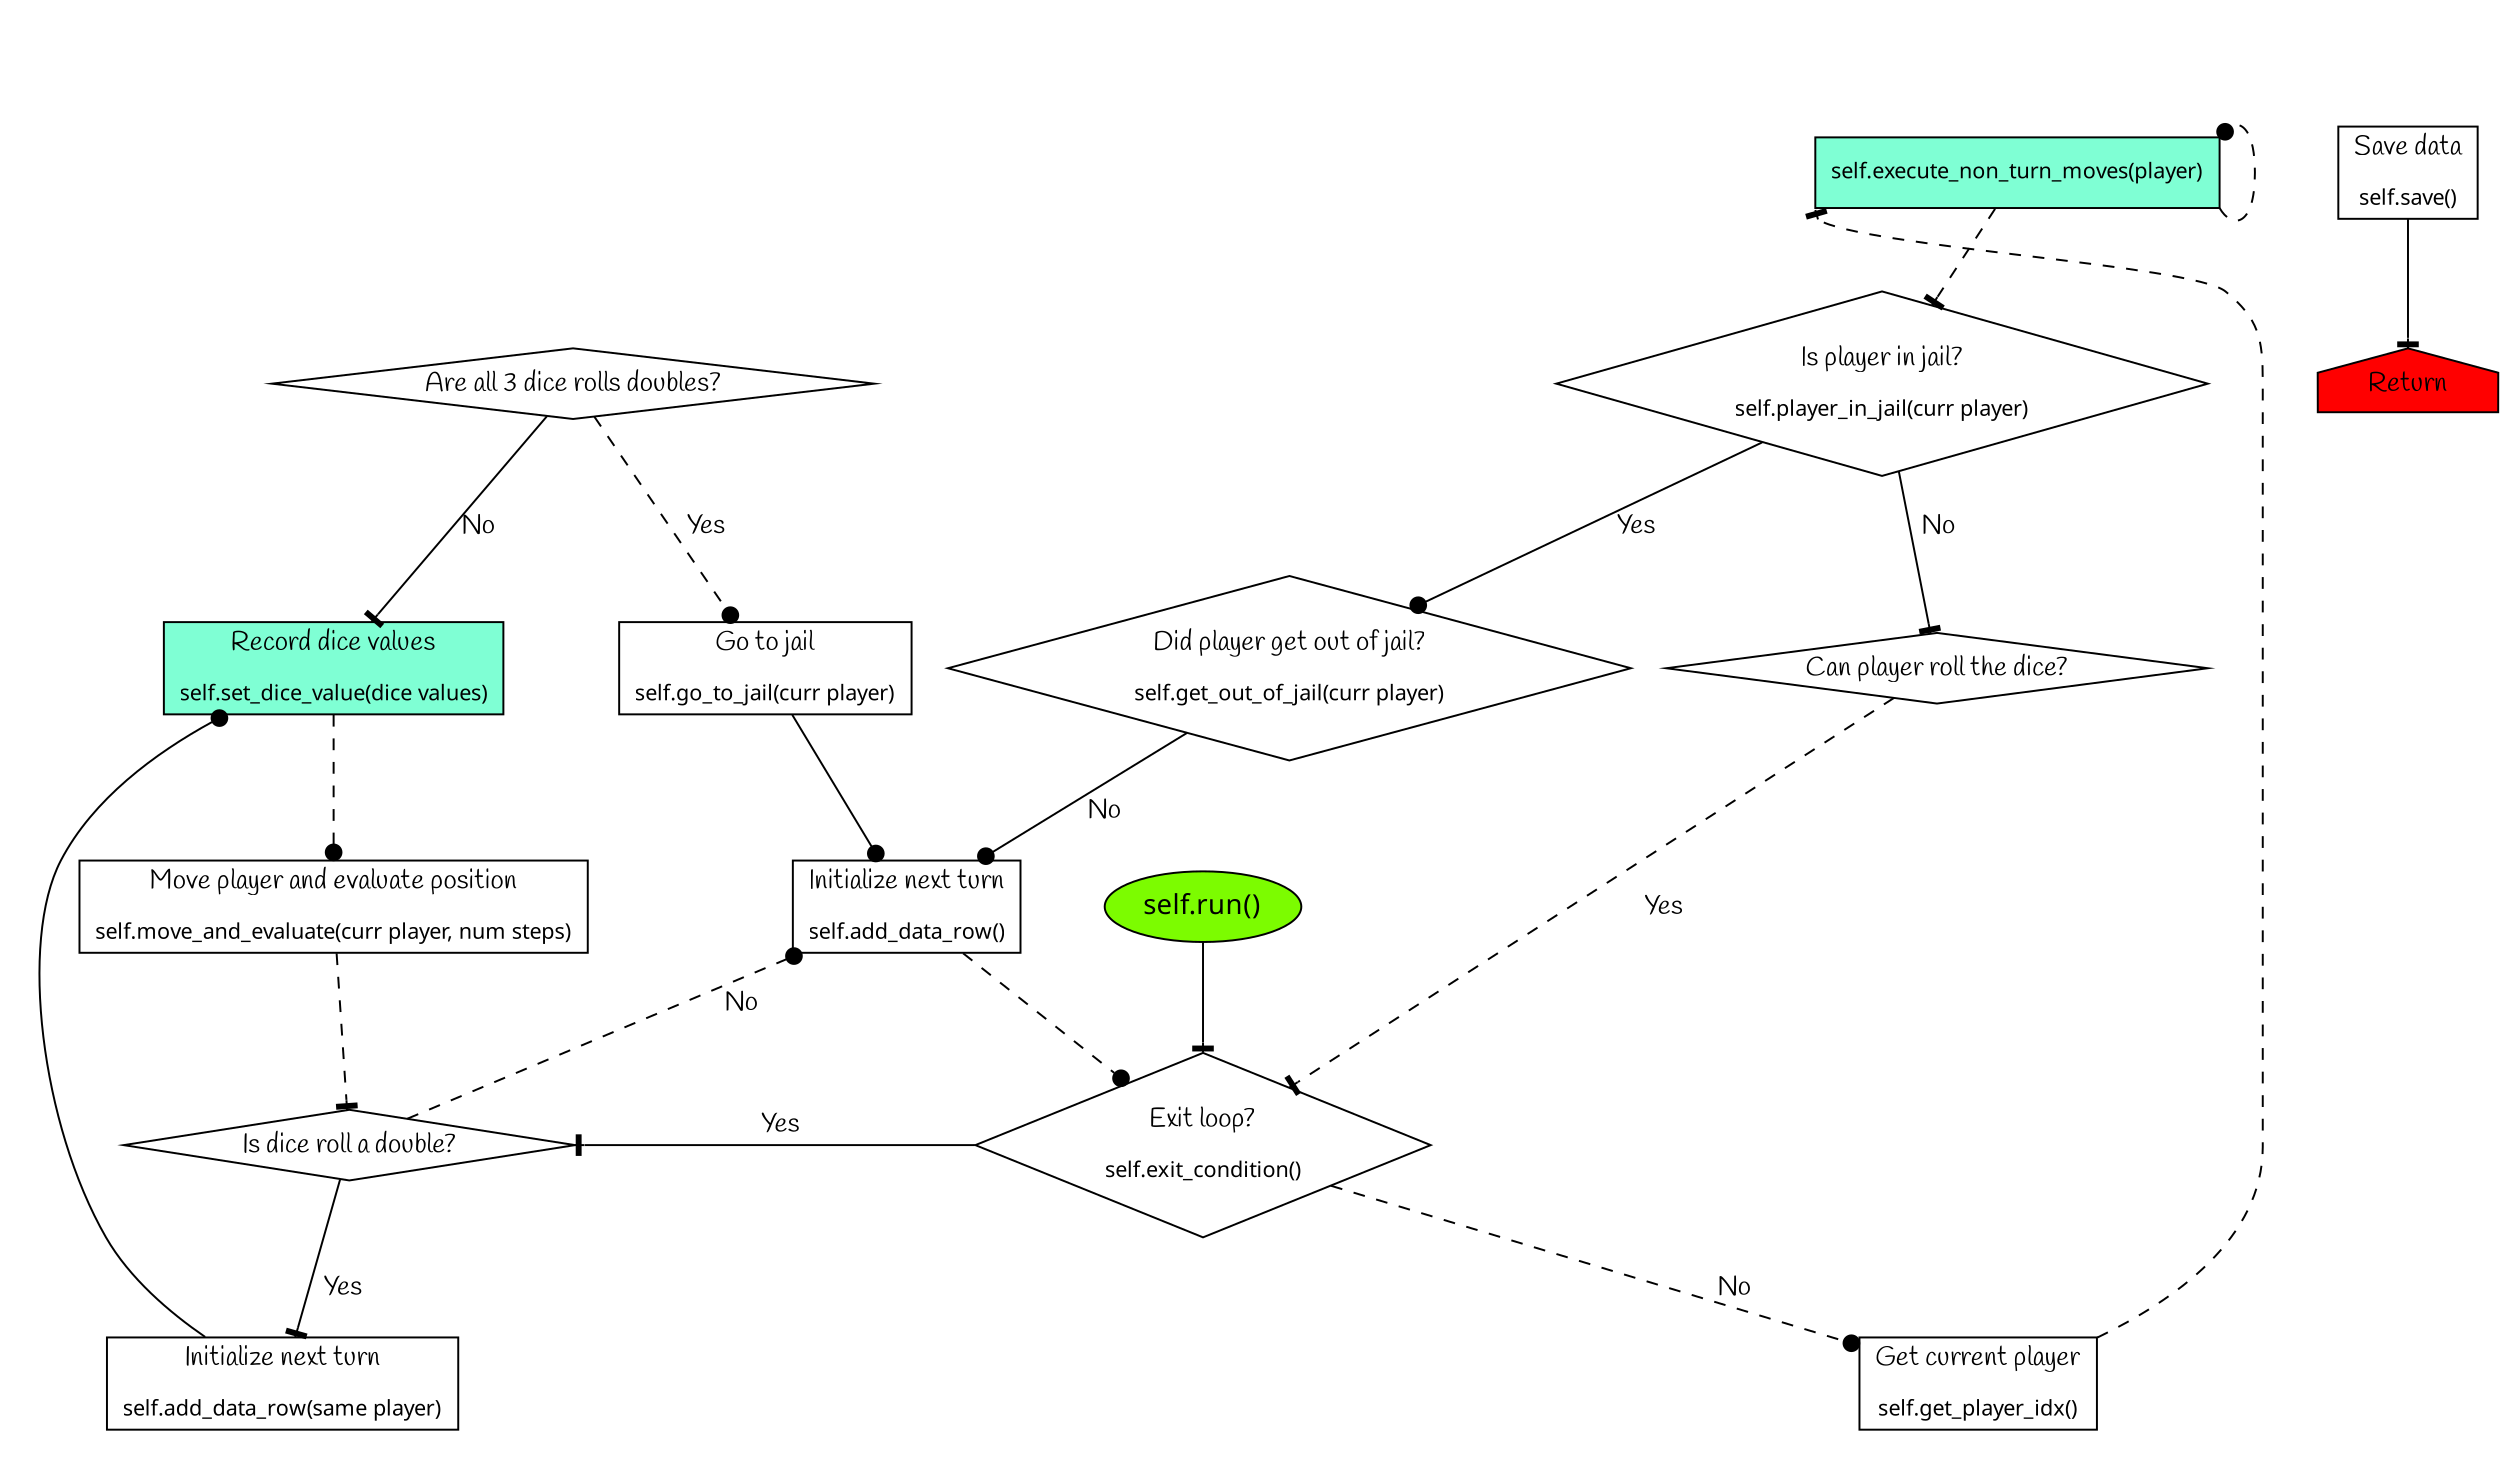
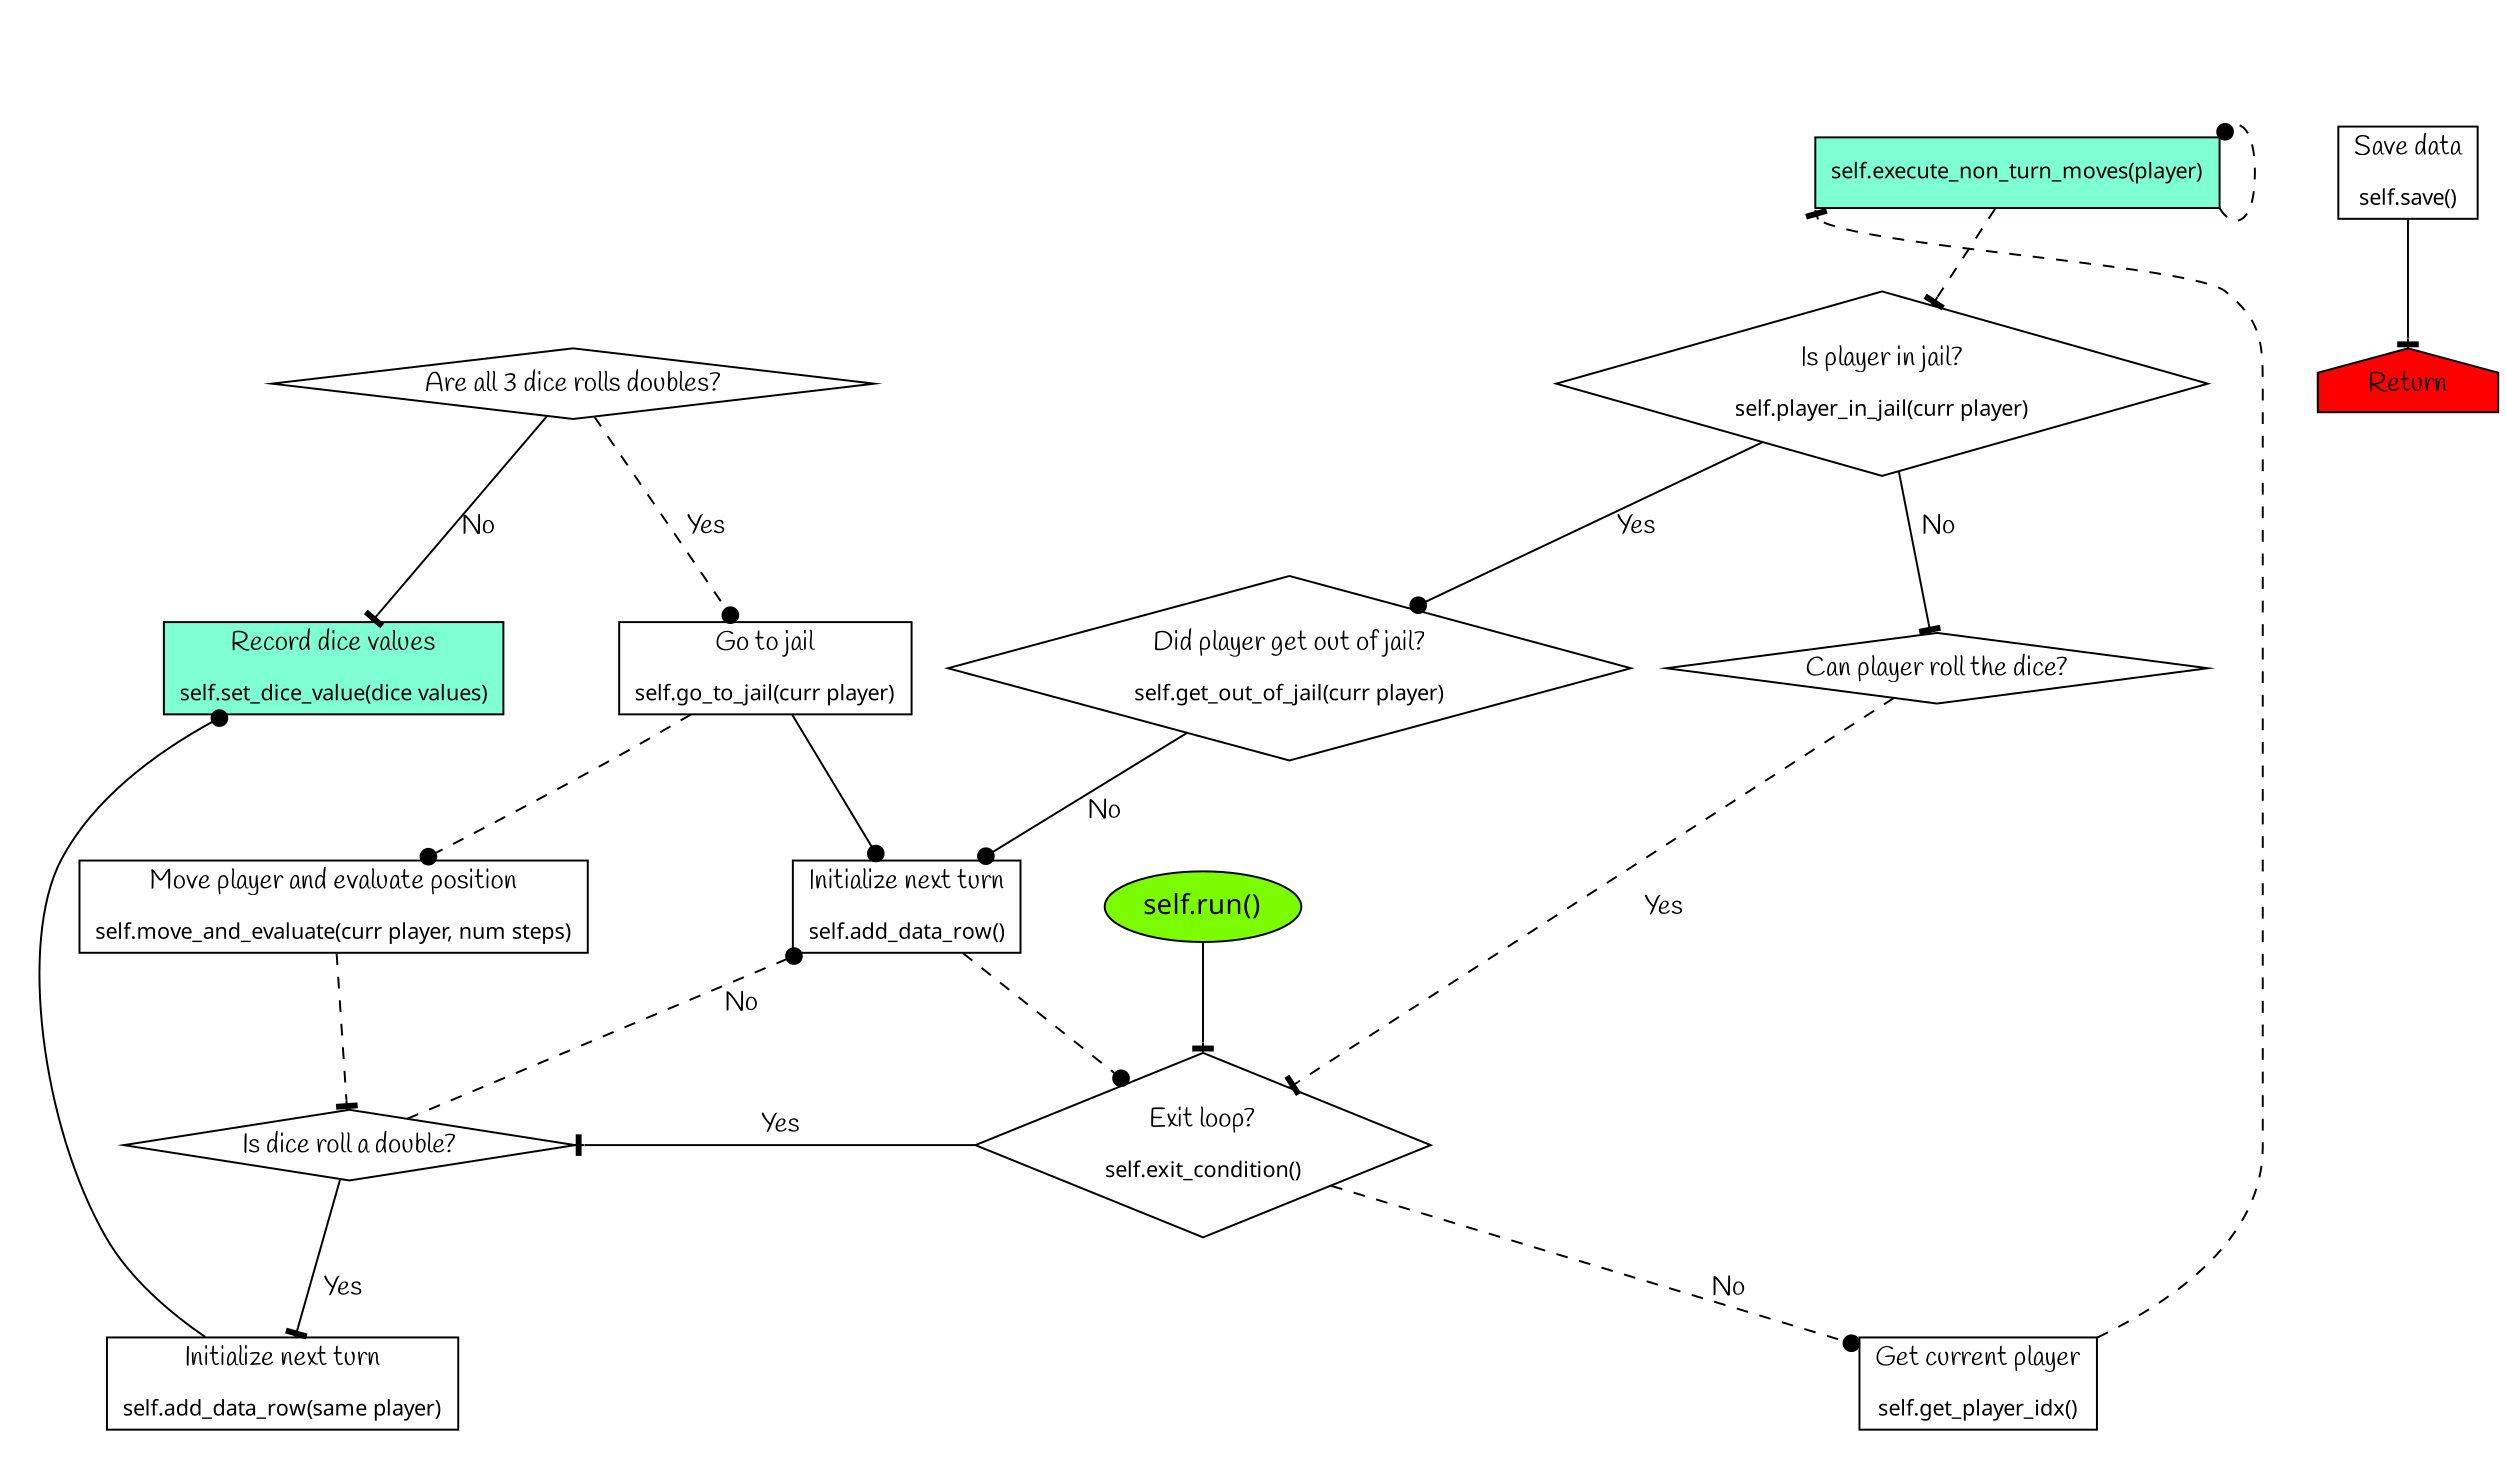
edge "Record dice values" -> "Move player and evaluate position": now "Go to jail" -> "Move player and evaluate position"
edge "Exit loop?" -> "Get current player": label "  No" -> "No"
